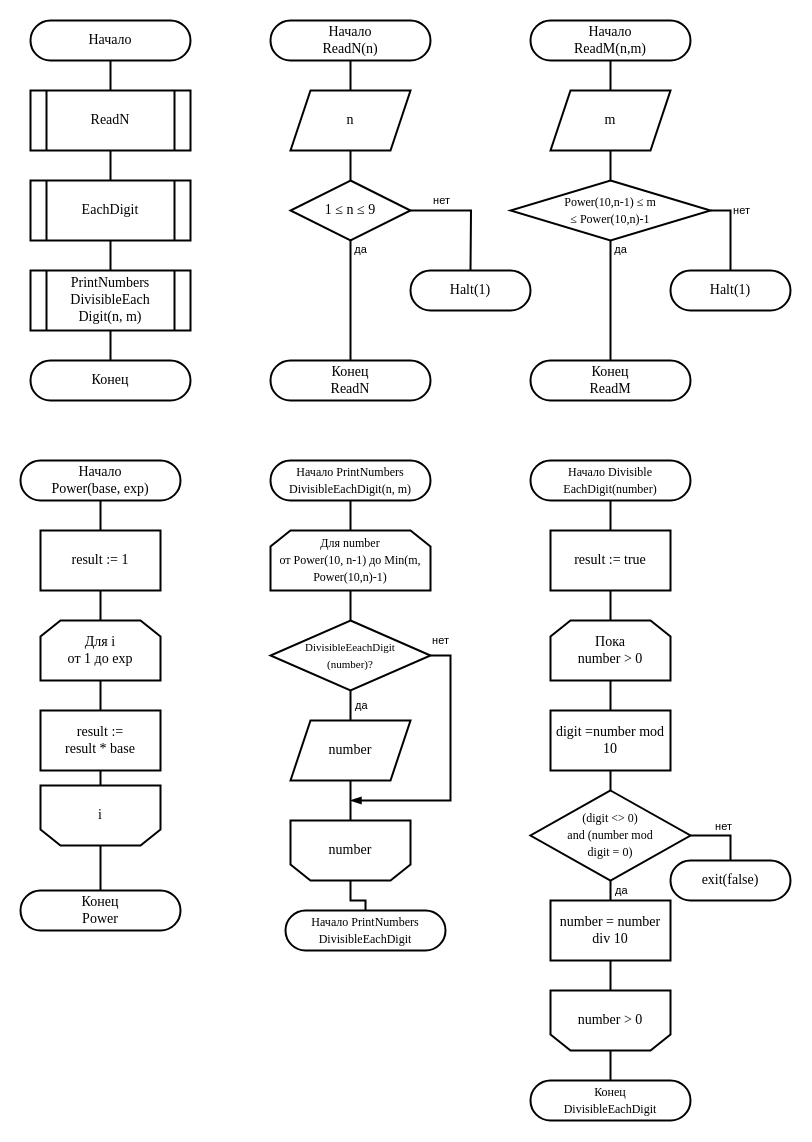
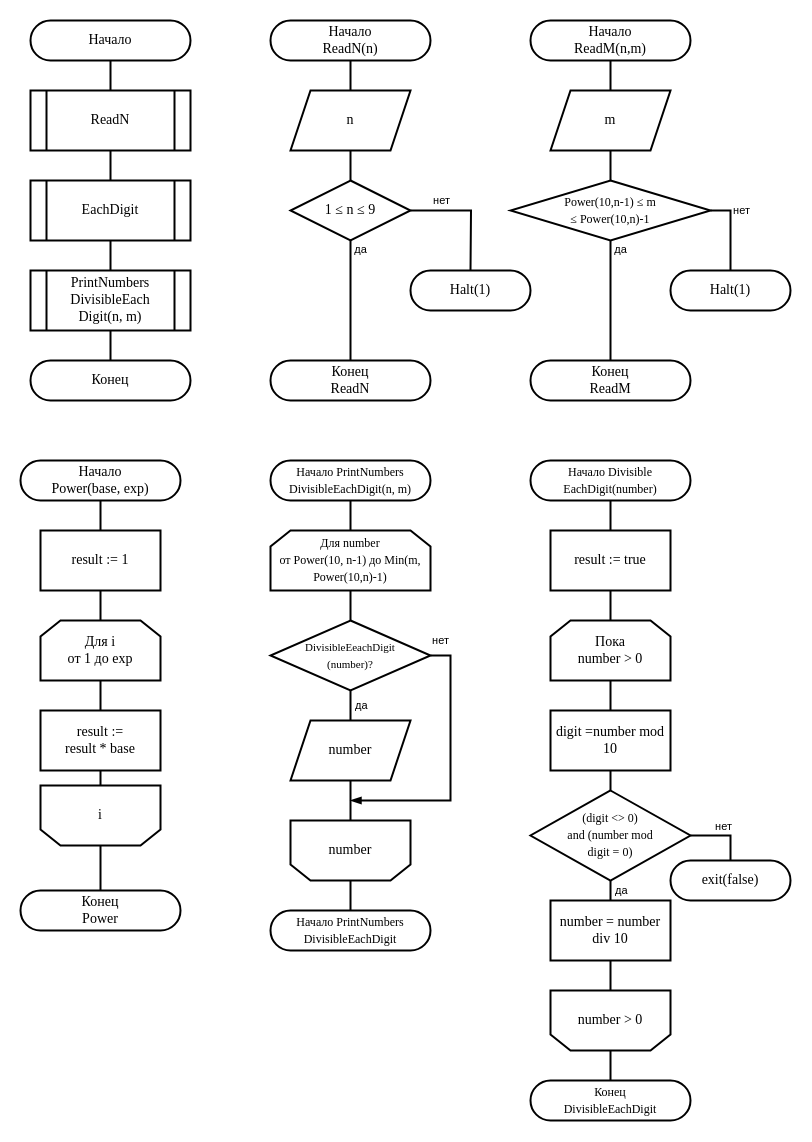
node "Начало PrintNumbers DivisibleEachDigit": moved (366, 931) -> (351, 931)
